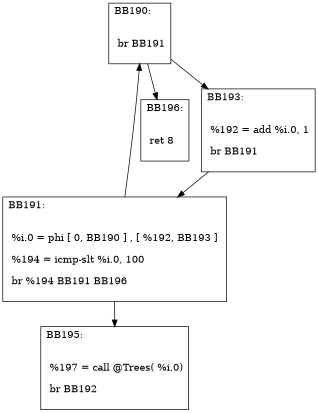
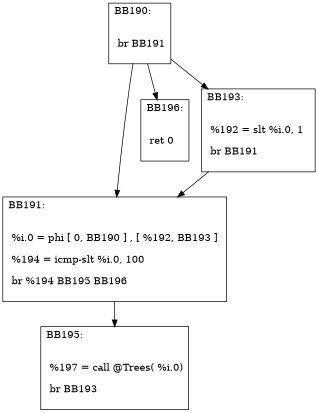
node "BB193:": text "%192 = add %i.0, 1" -> "%192 = slt %i.0, 1"
edge "BB191:" -> "BB190:": reversed
node "BB196:": text "ret 8" -> "ret 0"
node "BB191:": text "br %194 BB191 BB196" -> "br %194 BB195 BB196"
node "BB195:": text "br BB192" -> "br BB193"
